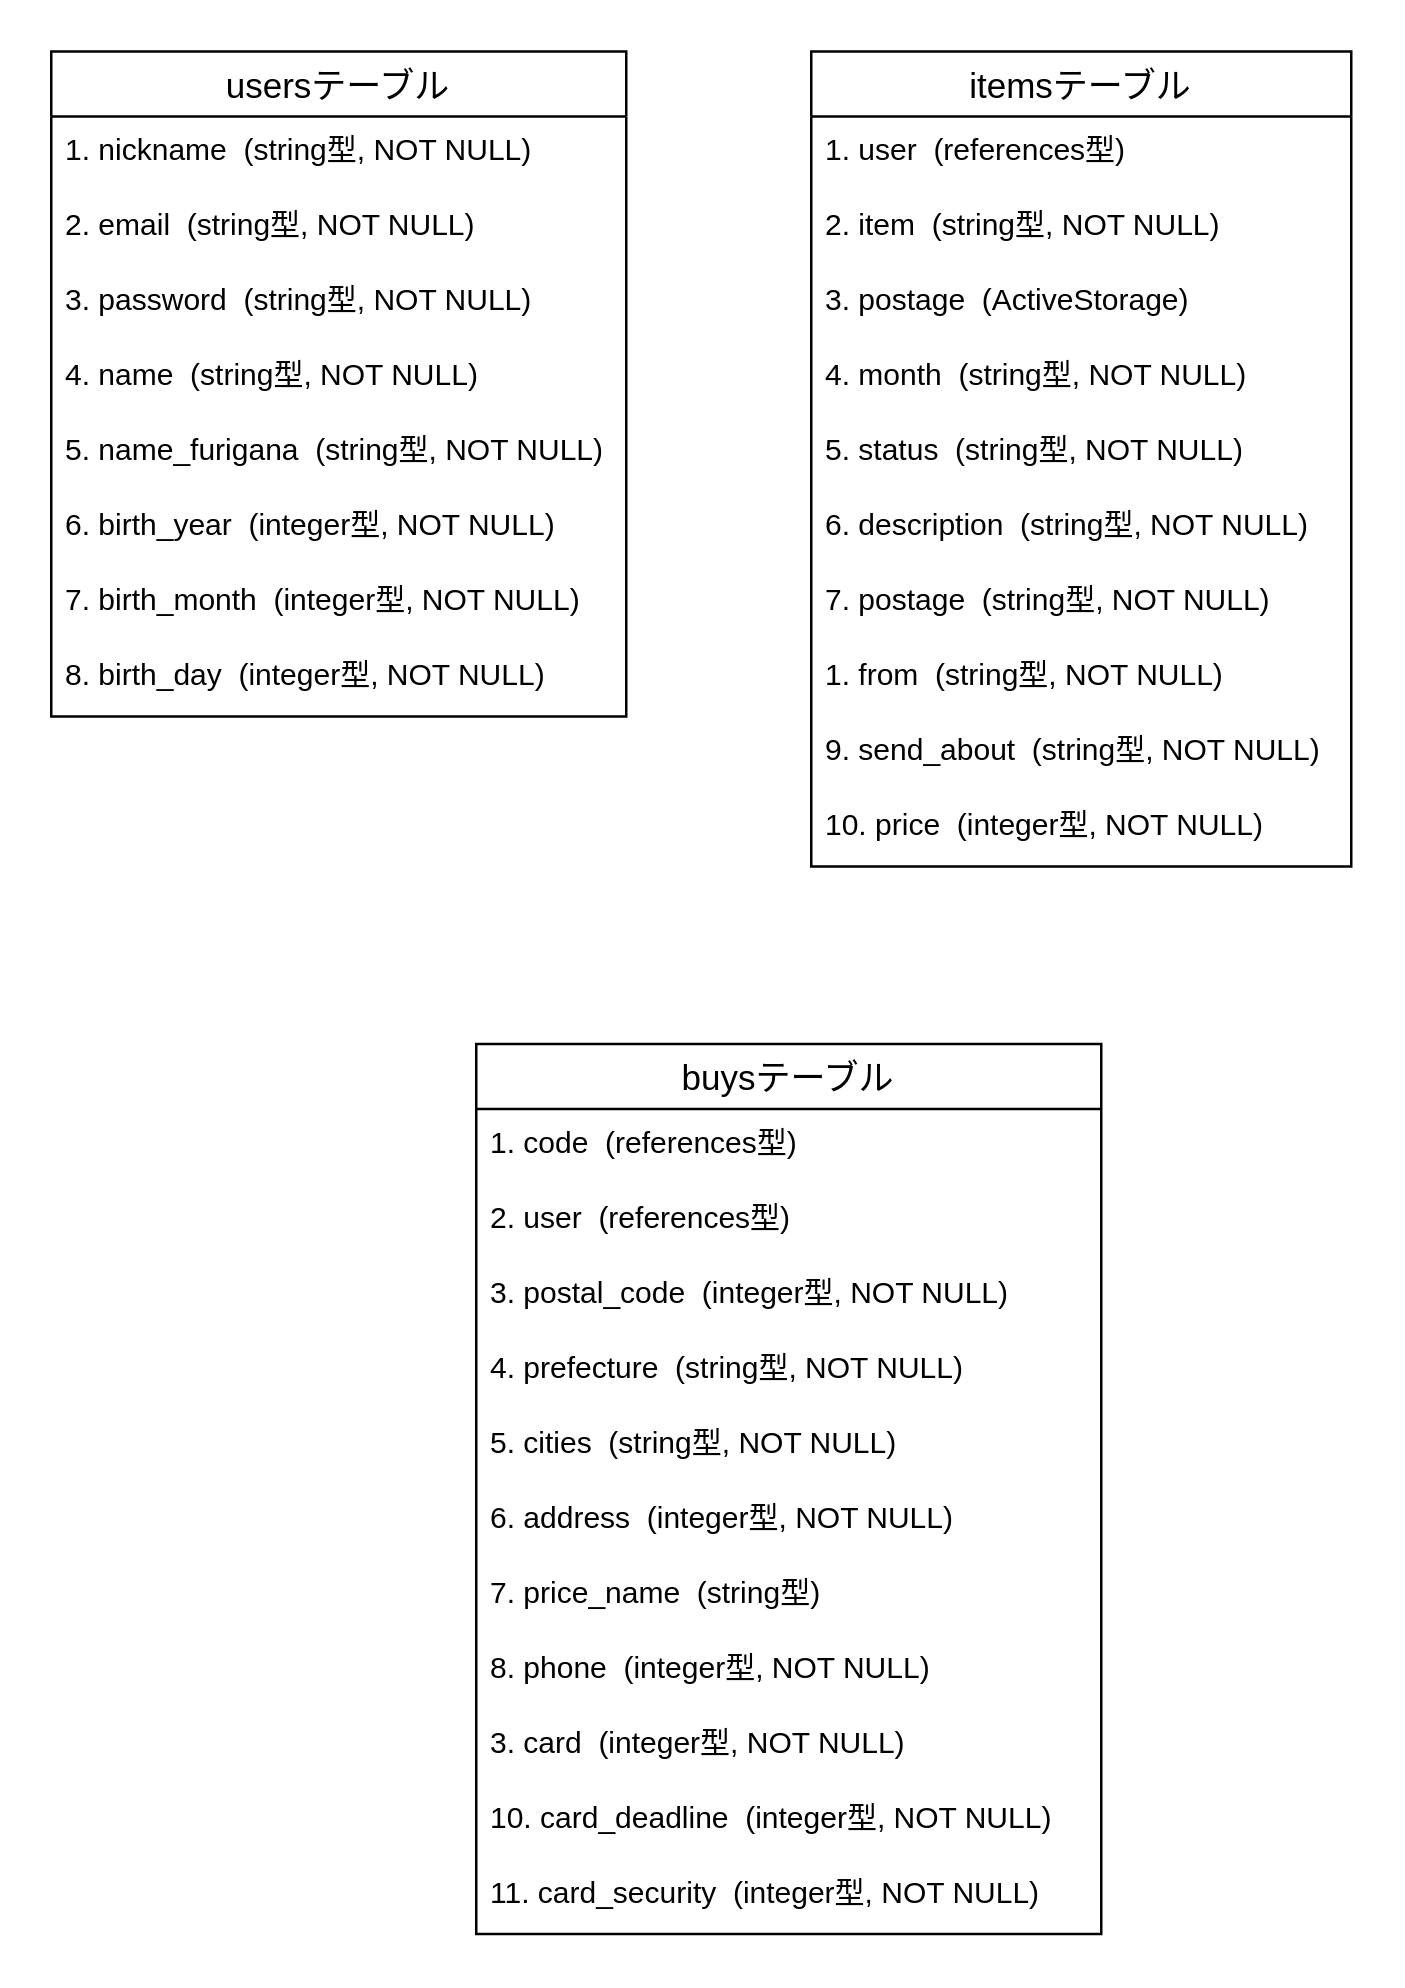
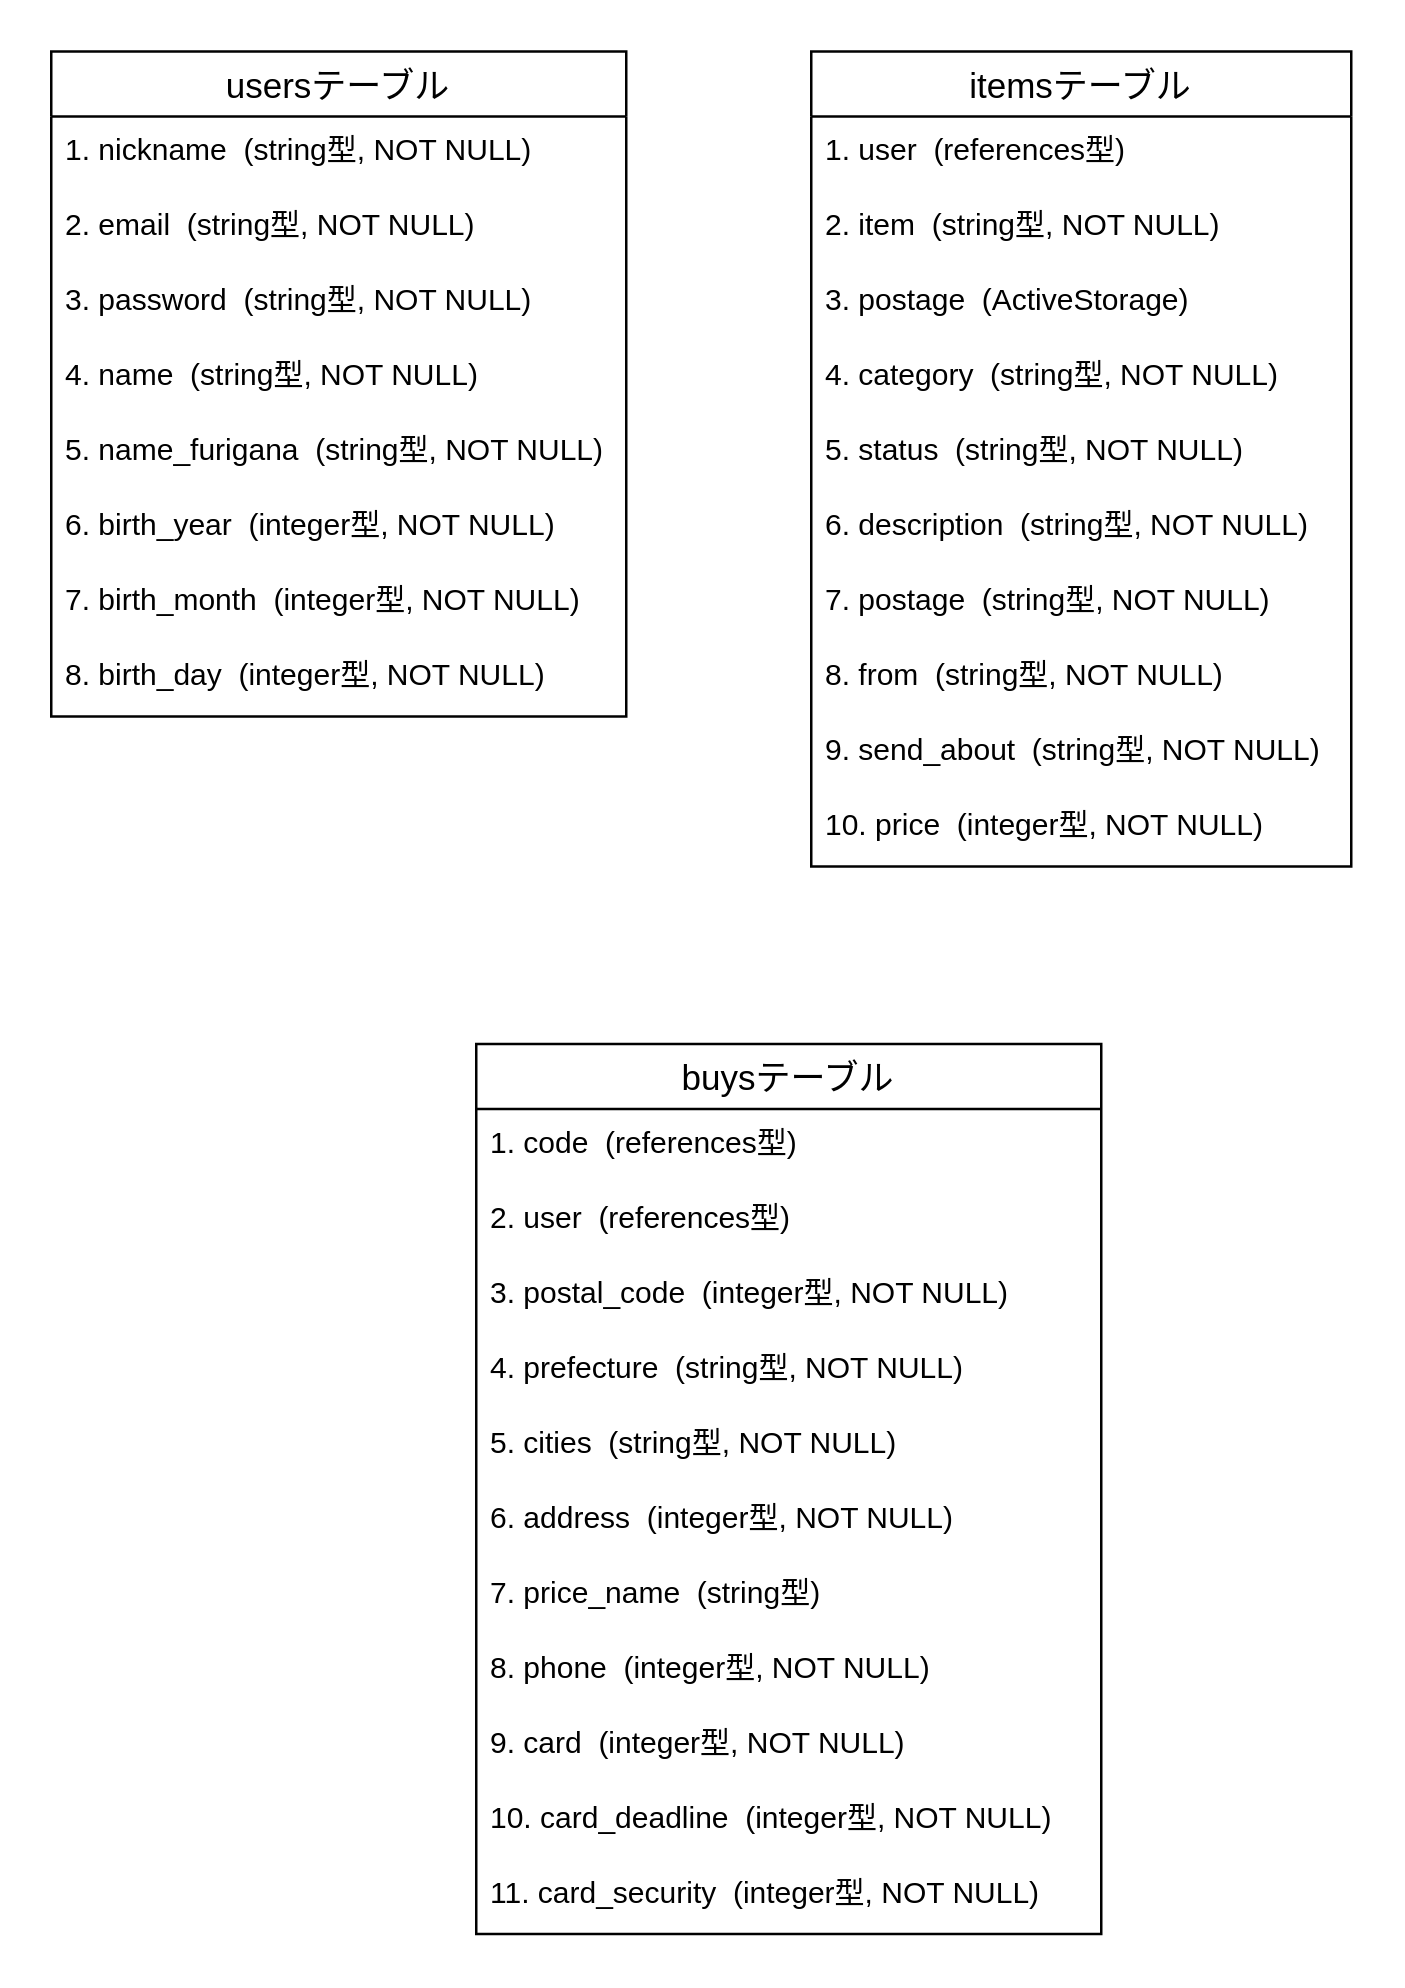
node "4. month (string型, NOT NULL)": label "4. month (string型, NOT NULL)" -> "4. category (string型, NOT NULL)"
node "1. from (string型, NOT NULL)": label "1. from (string型, NOT NULL)" -> "8. from (string型, NOT NULL)"
node "3. card (integer型, NOT NULL)": label "3. card (integer型, NOT NULL)" -> "9. card (integer型, NOT NULL)"
